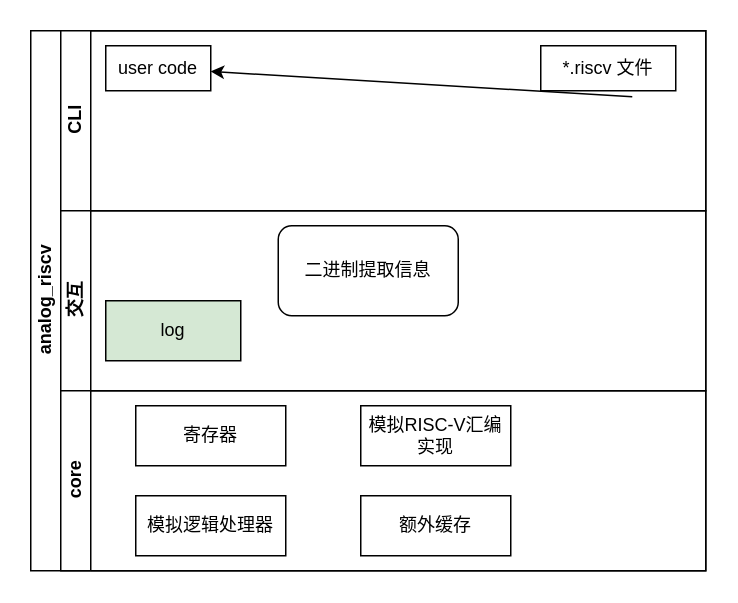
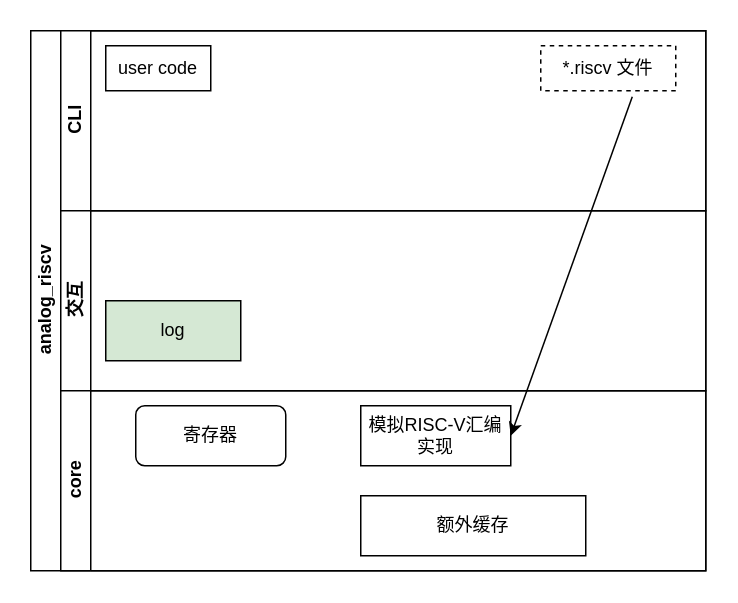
node "*.riscv 文件": style solid -> dashed
edge "*.riscv 文件" -> "user code": now "*.riscv 文件" -> "模拟RISC-V汇编实现"
node "二进制提取信息": removed
node "寄存器": shape rectangle -> rounded rectangle
node "模拟逻辑处理器": removed
node "额外缓存": size 150x60 -> 225x60
